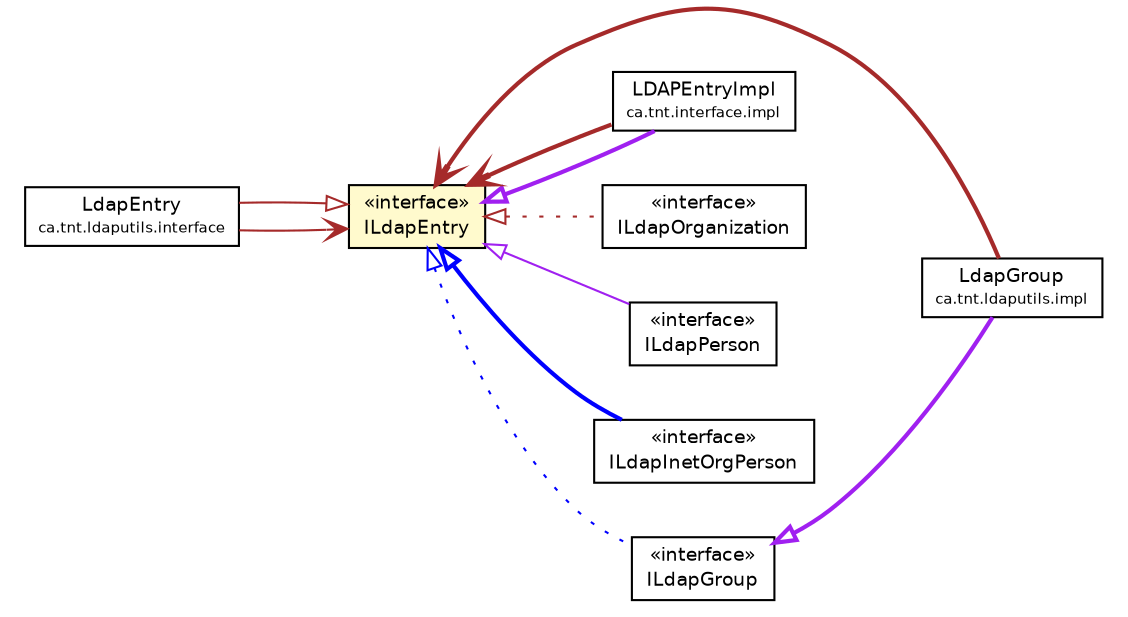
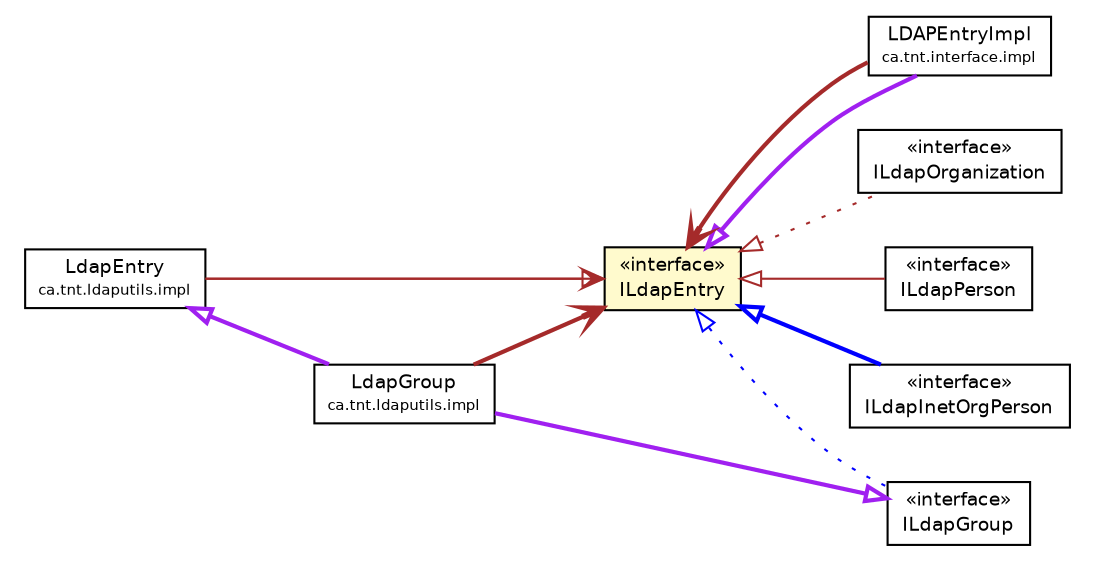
node "LdapEntry": text "ca.tnt.ldaputils.interface" -> "ca.tnt.ldaputils.impl"
edge "ILdapPerson" -> "ILdapEntry": color purple -> brown
edge "LdapGroup" -> "LdapEntry": added
